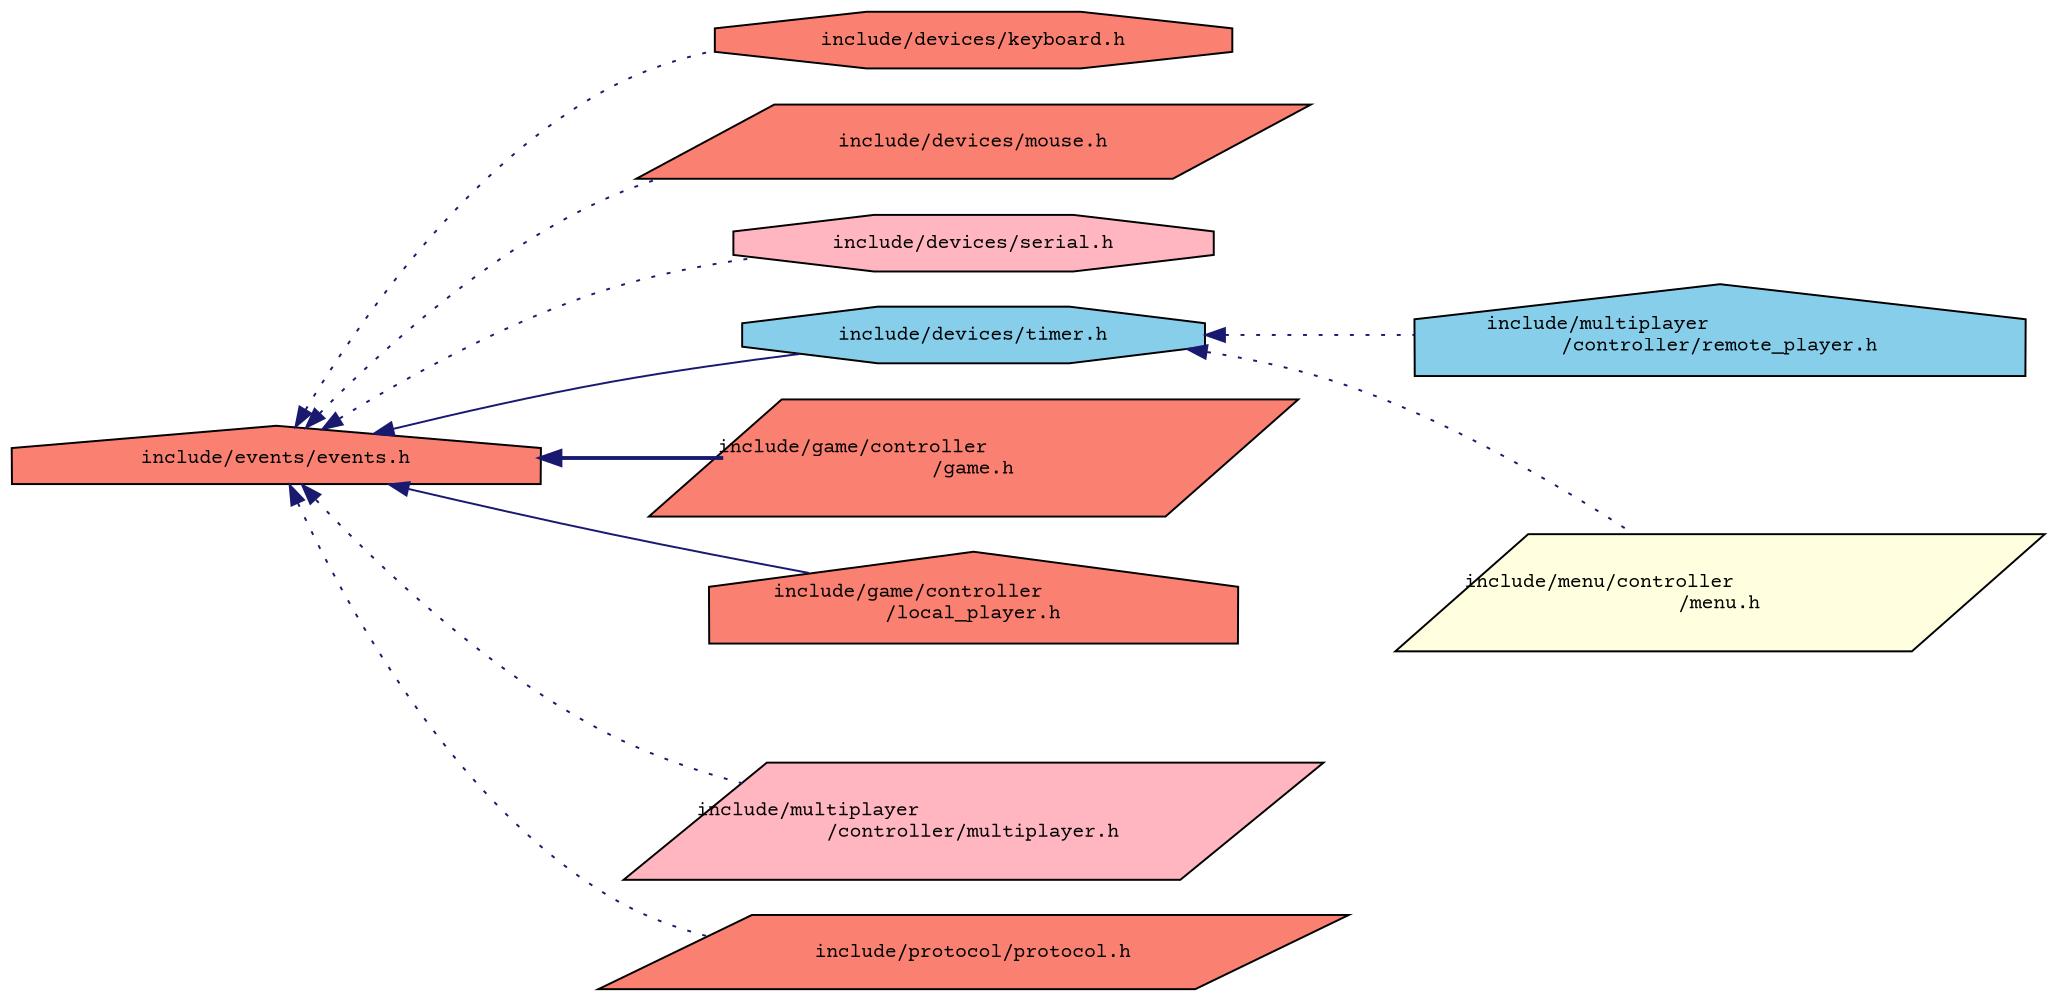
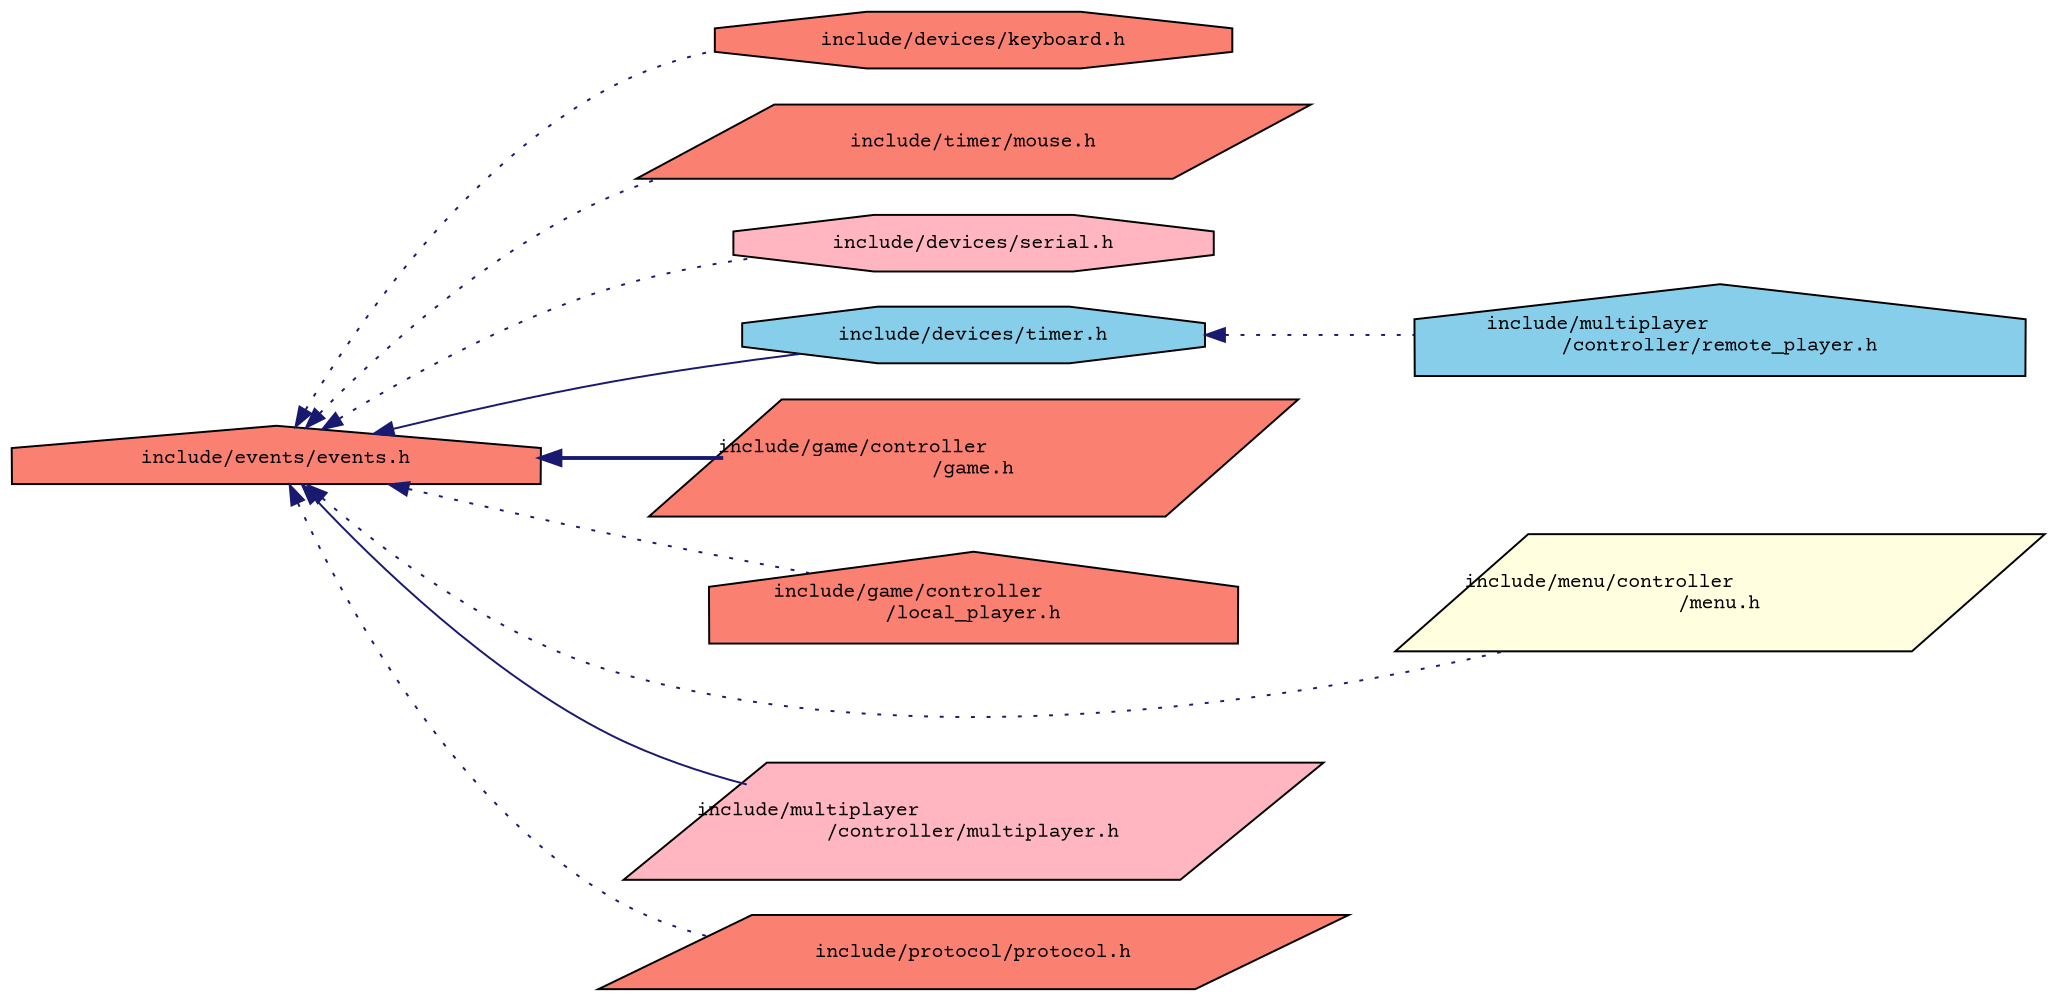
node "include/devices/mouse.h": label "include/devices/mouse.h" -> "include/timer/mouse.h"
edge "include/menu/controller /menu.h" -> "include/devices/timer.h": now "include/menu/controller /menu.h" -> "include/events/events.h"
edge "include/game/controller /local_player.h" -> "include/events/events.h": style solid -> dotted
edge "include/multiplayer /controller/multiplayer.h" -> "include/events/events.h": style dotted -> solid
